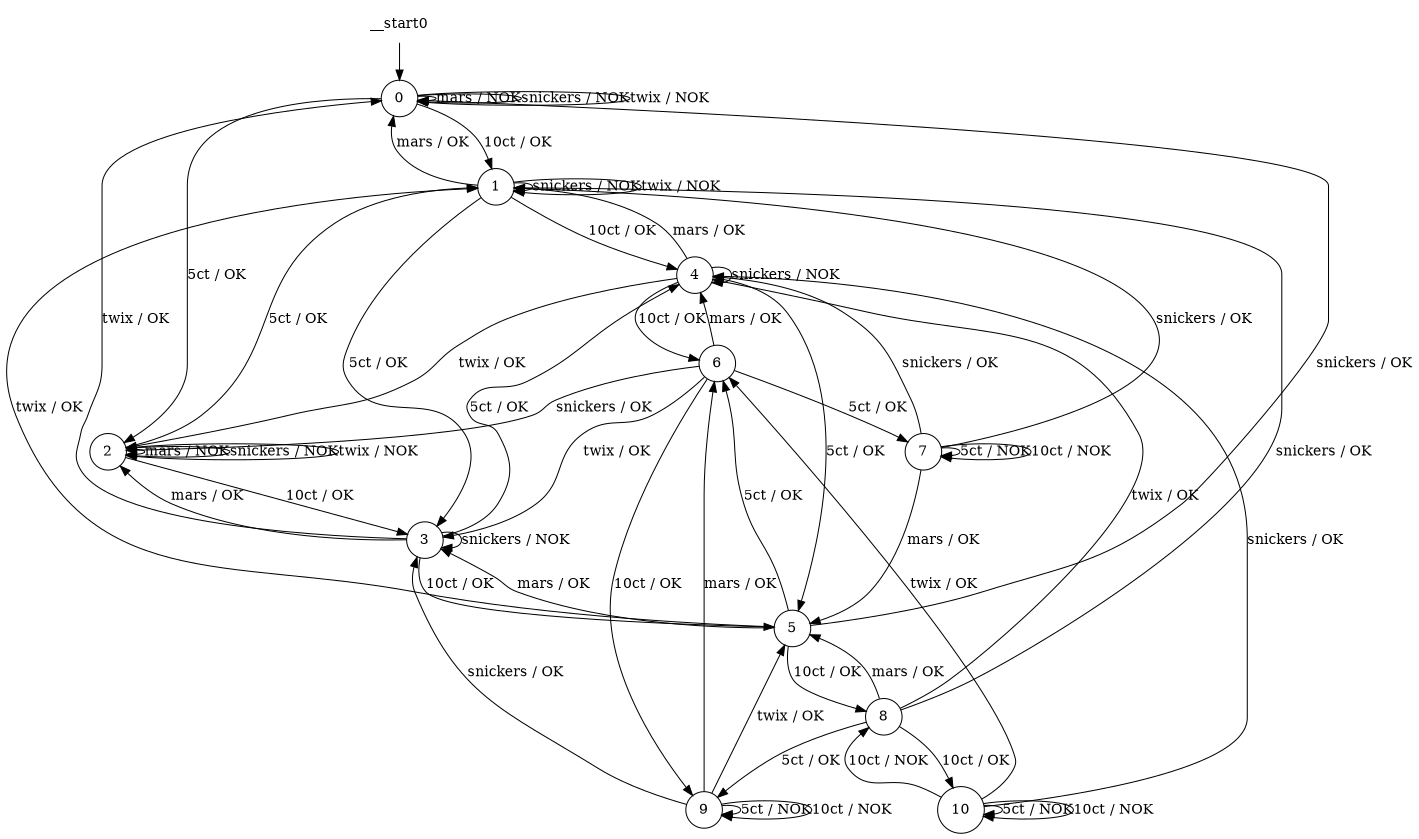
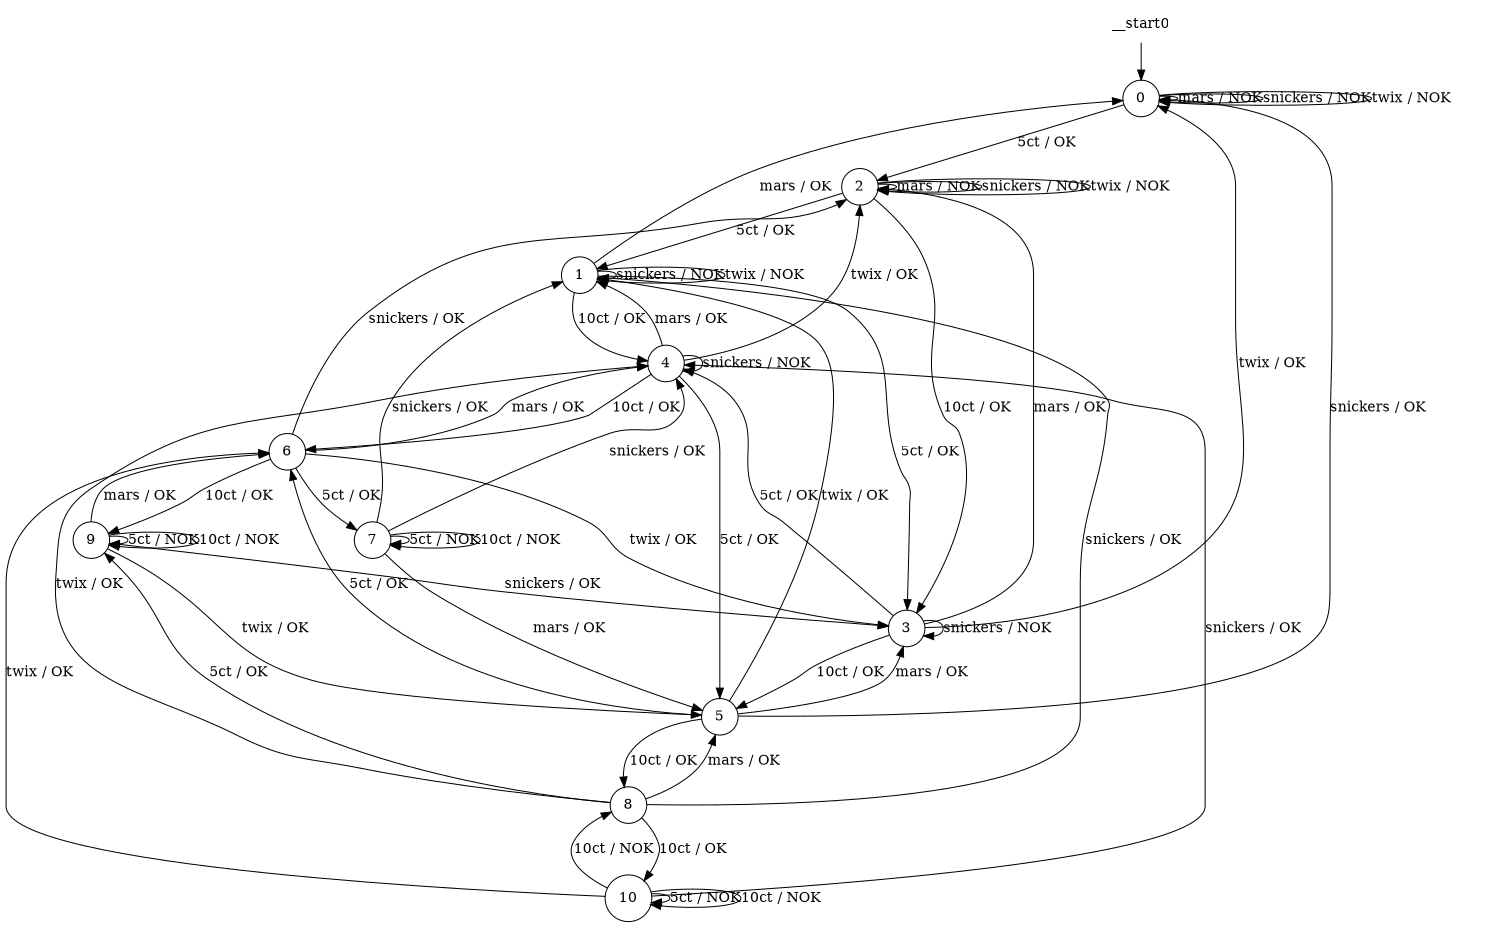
edge "0" -> "1": removed, label "10ct / OK"
